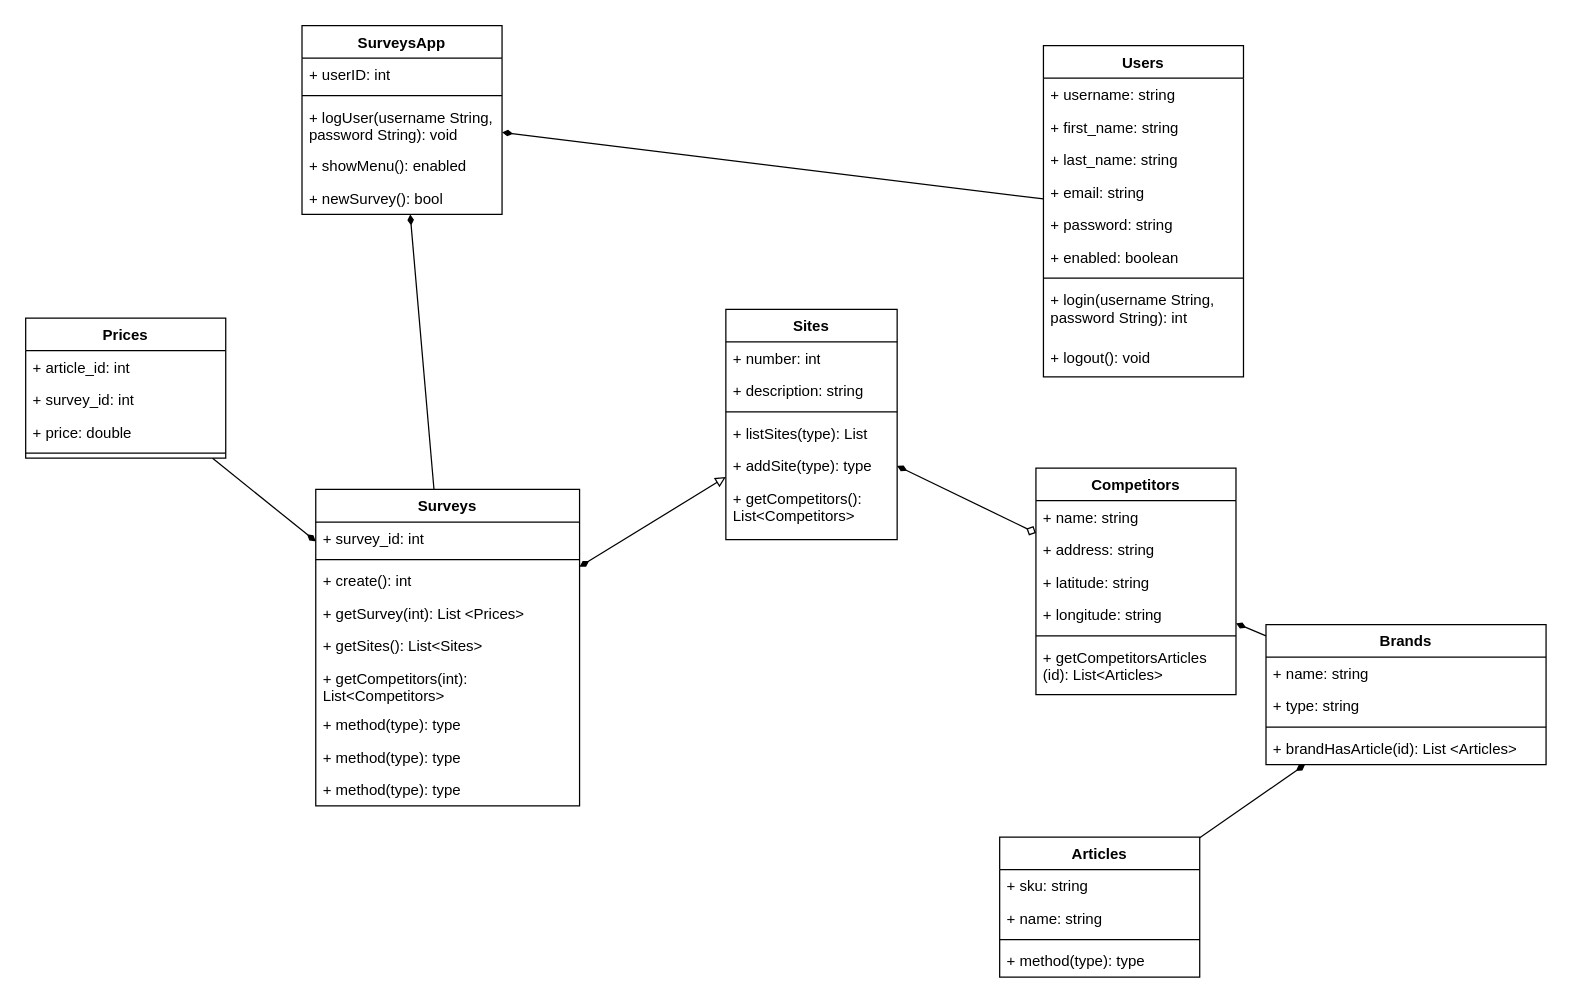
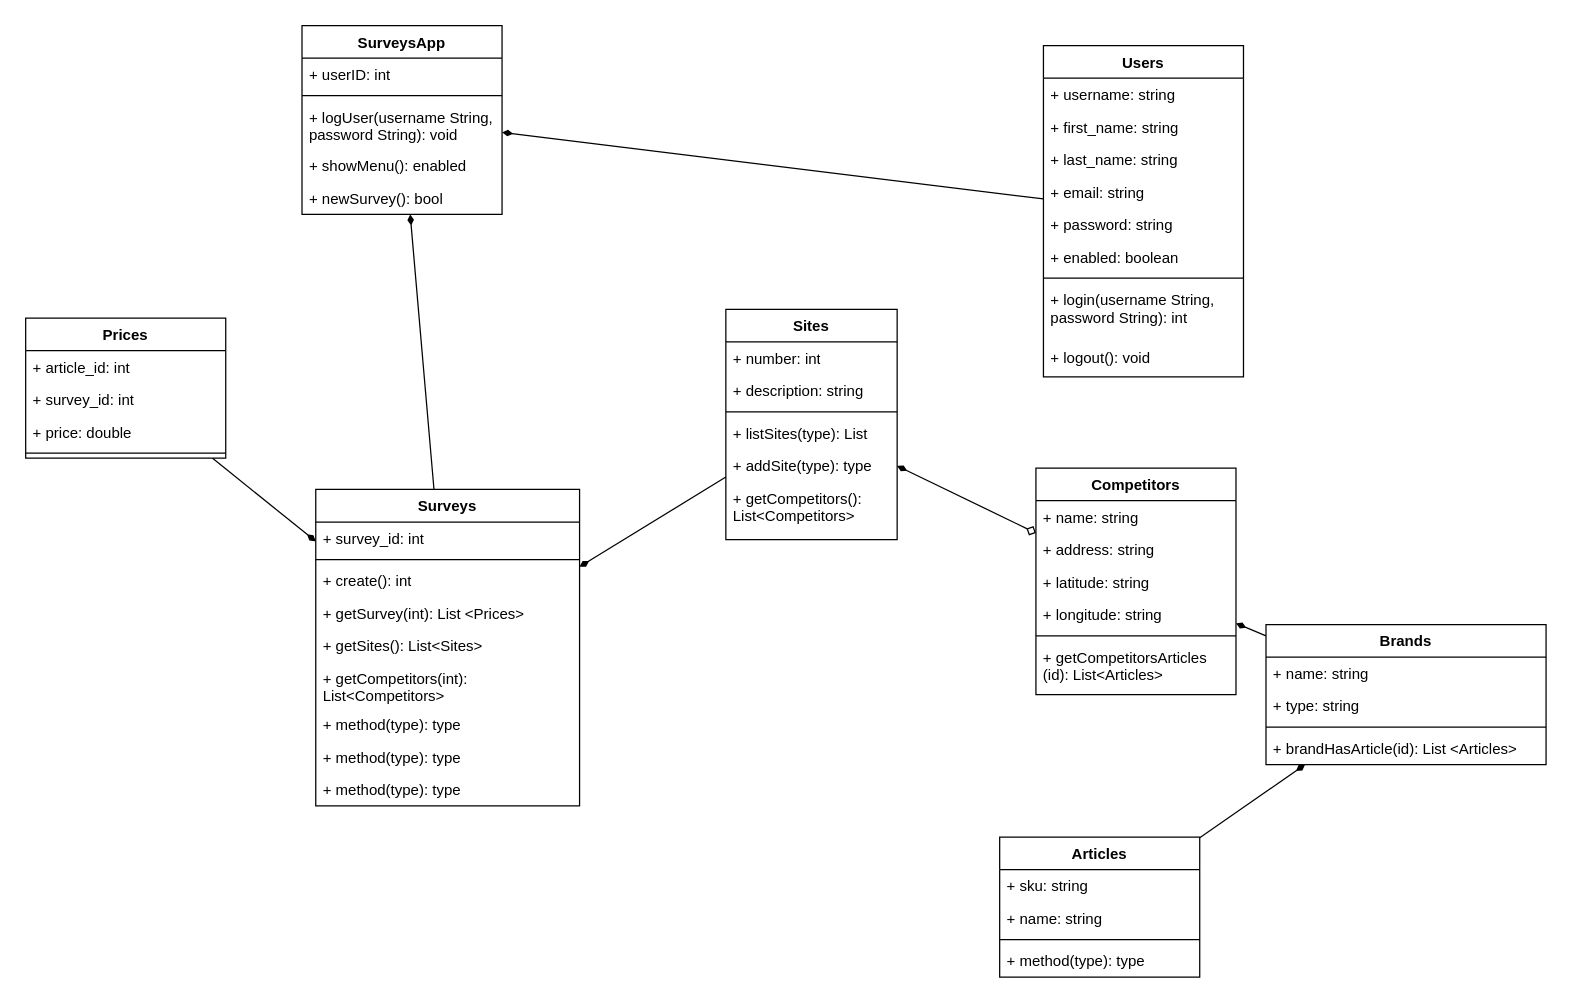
edge "Sites" -- "Surveys": arrowhead block -> none
